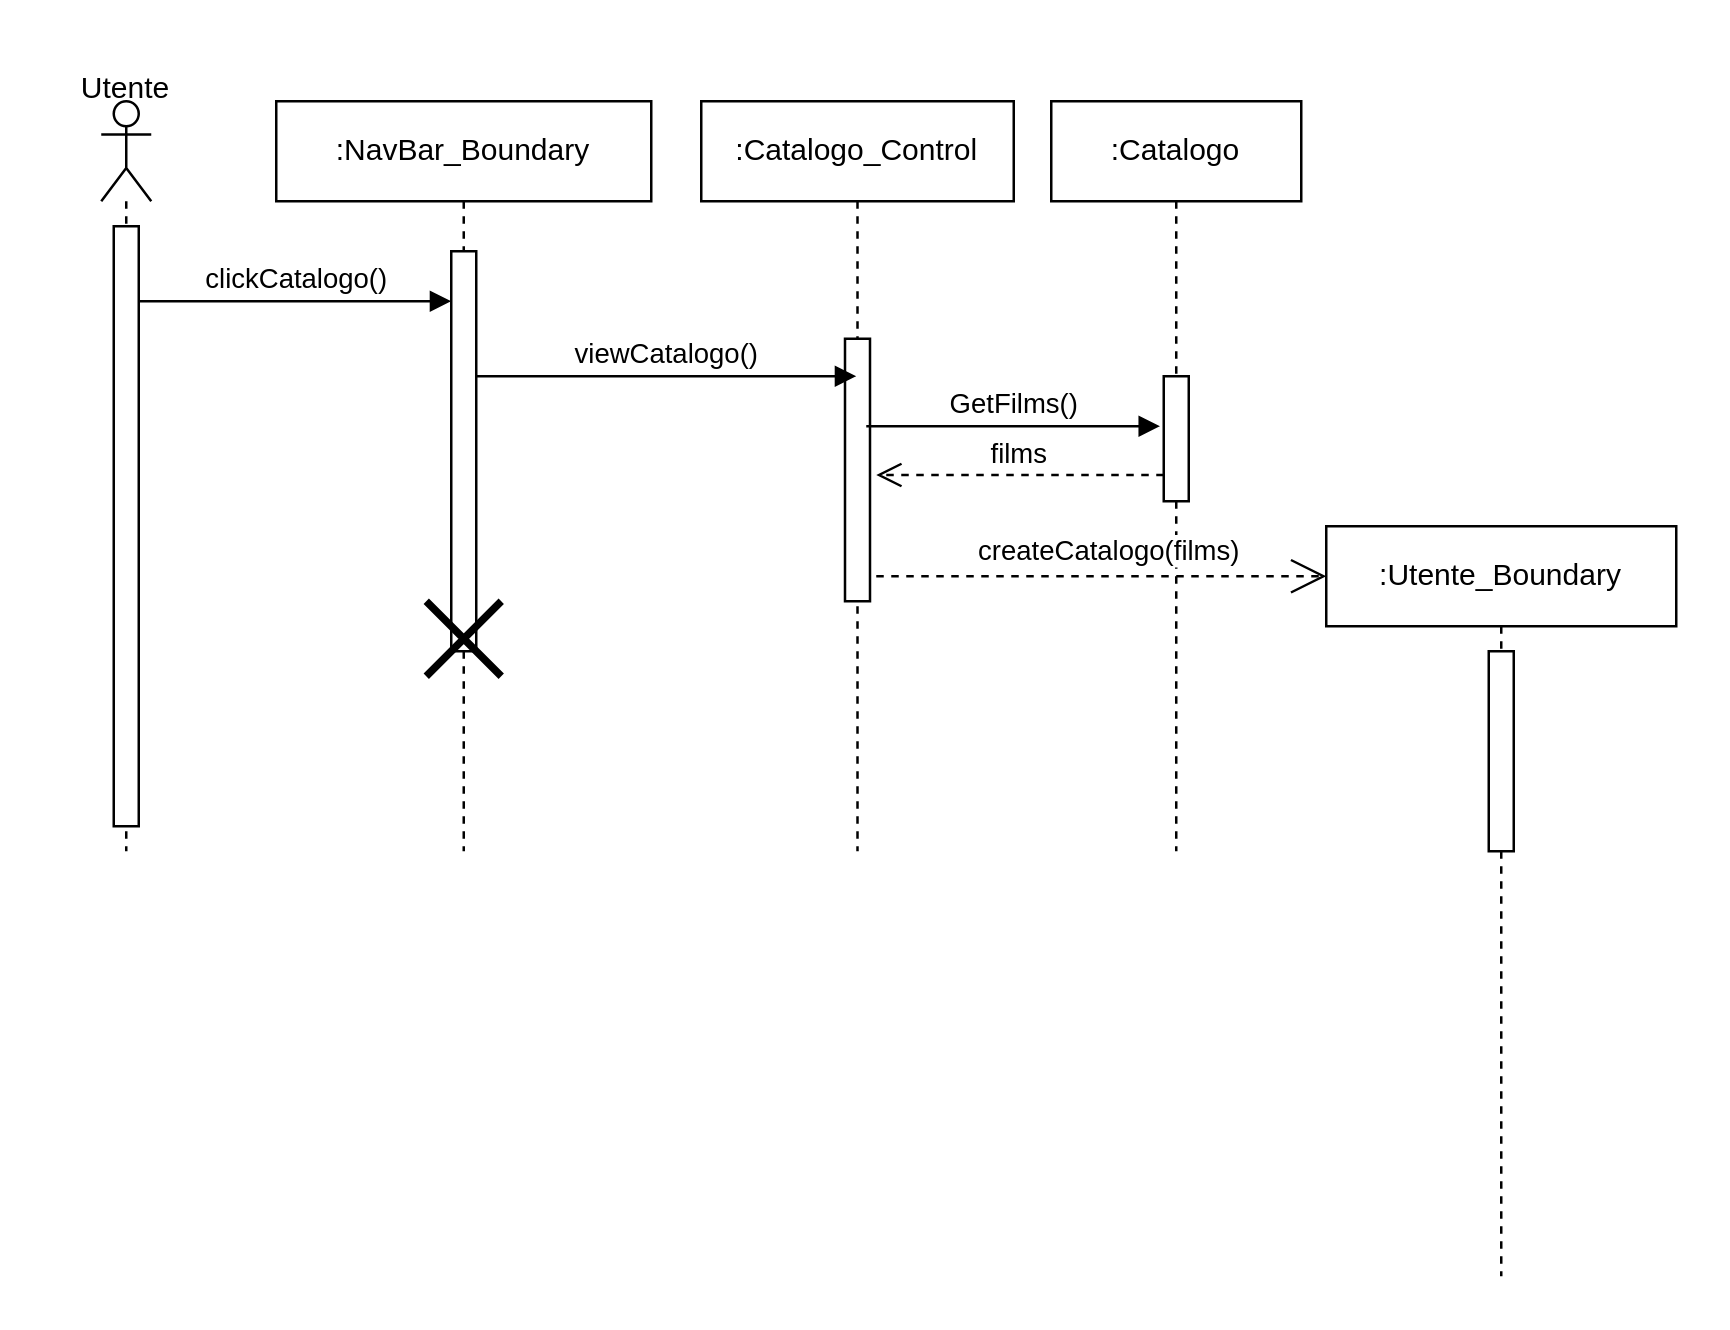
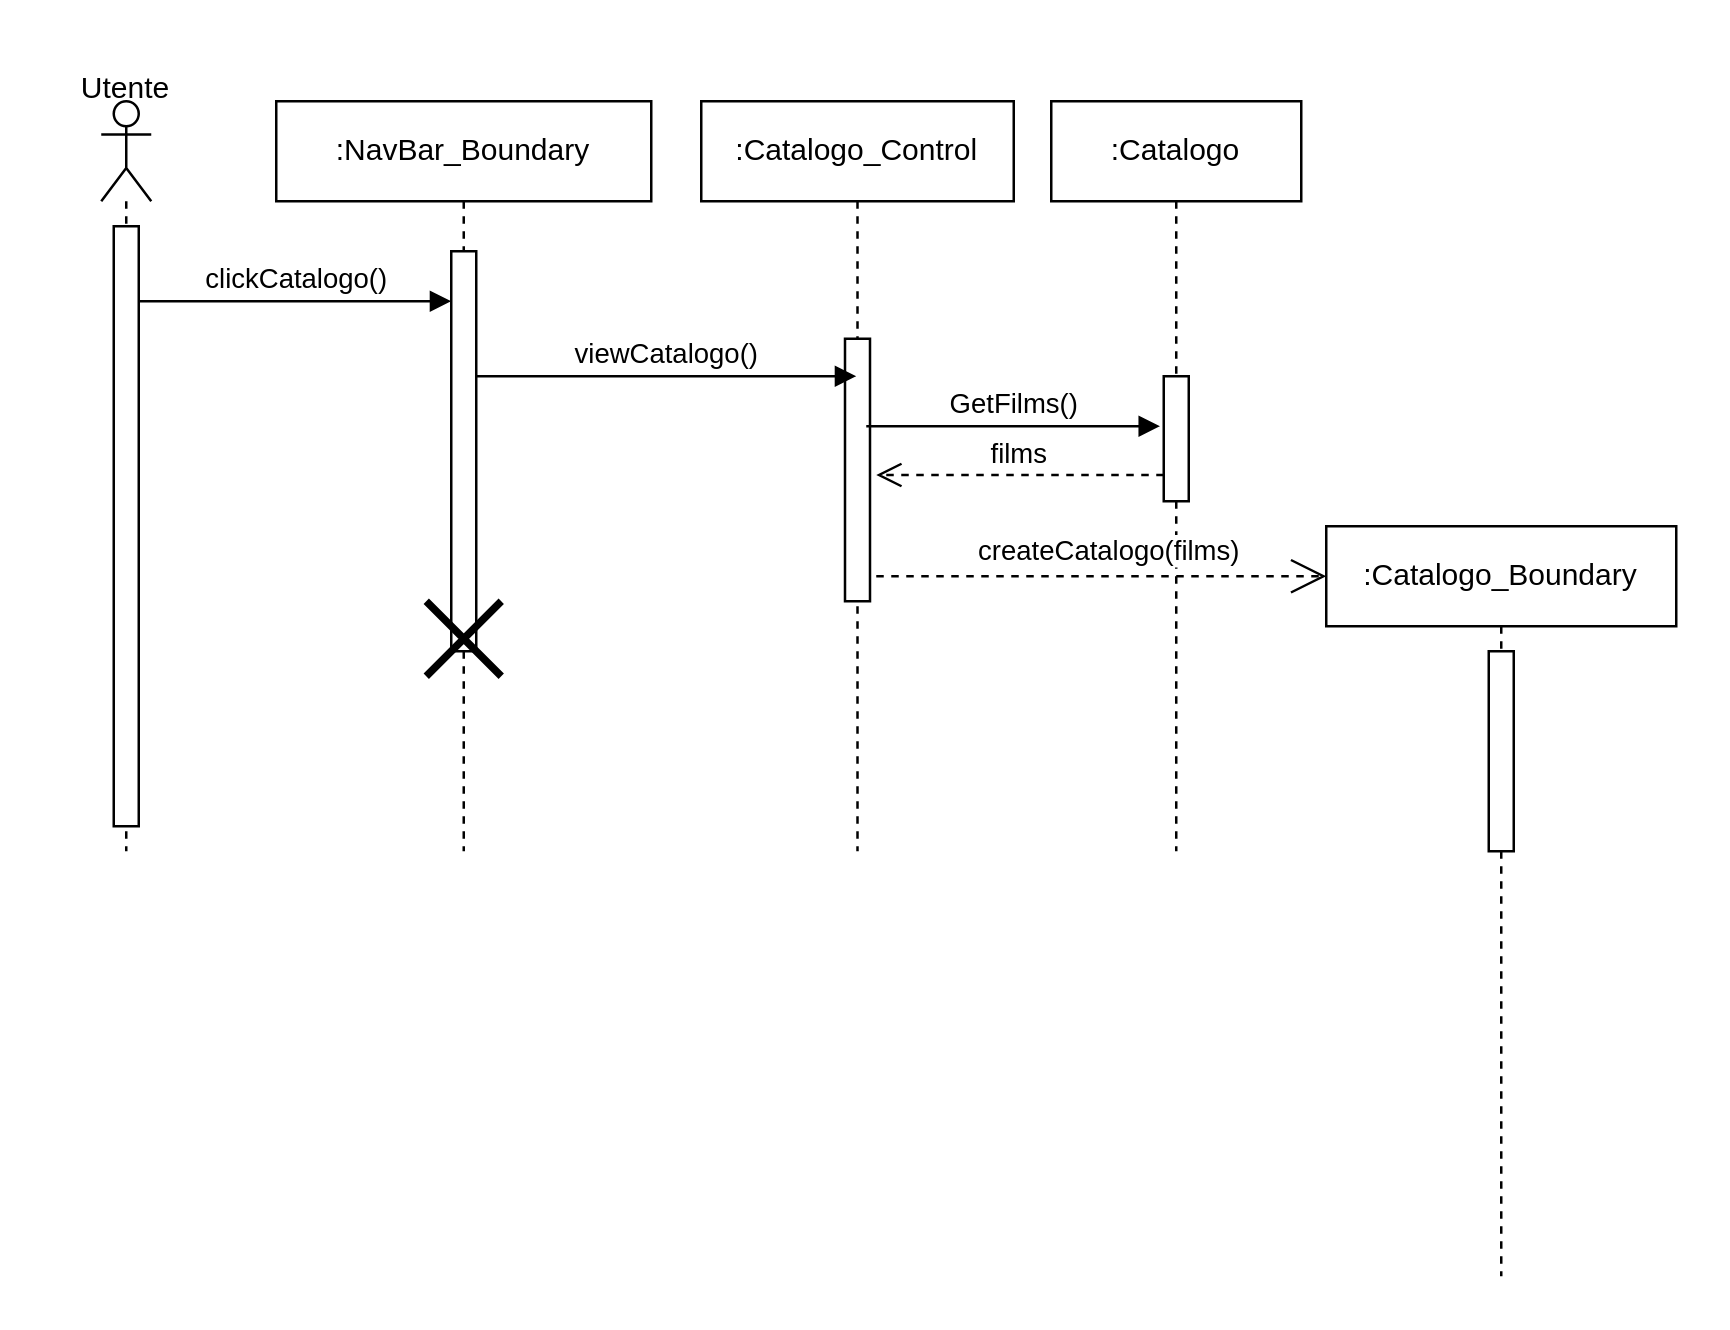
node ":Utente_Boundary": label ":Utente_Boundary" -> ":Catalogo_Boundary"
